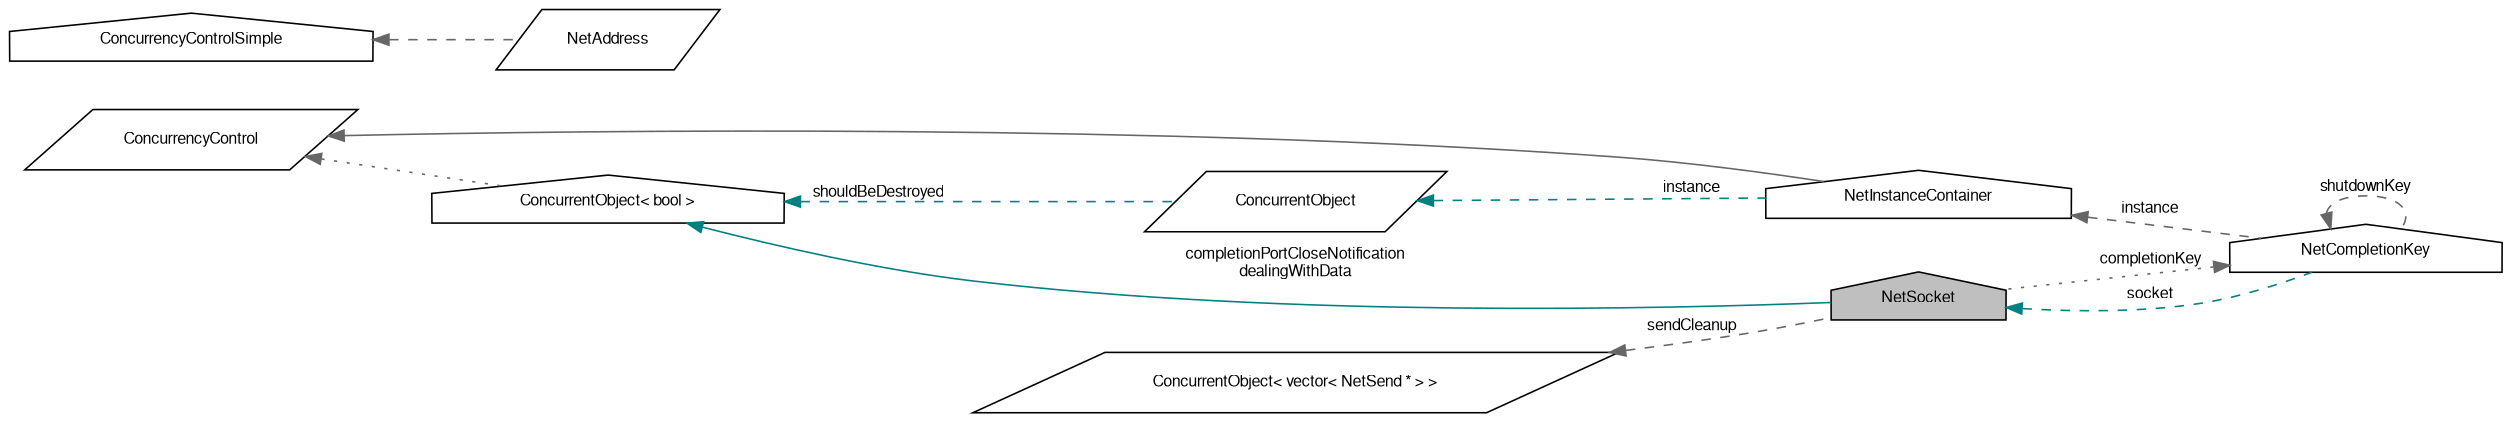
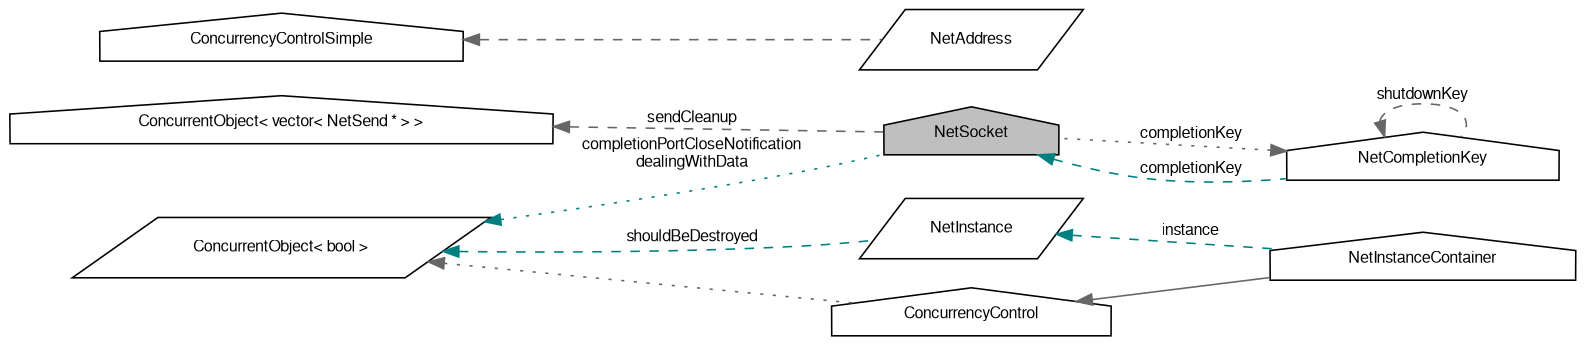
node "ConcurrencyControl": shape parallelogram -> house
edge "ConcurrentObject< bool >" -> "ConcurrencyControl": reversed
node "ConcurrentObject< bool >": shape house -> parallelogram
node "ConcurrentObject": label "ConcurrentObject" -> "NetInstance"
edge "NetCompletionKey" -> "NetInstanceContainer": removed, label "instance"
edge "NetCompletionKey" -> "NetSocket": label "socket" -> "completionKey"
edge "NetSocket" -> "ConcurrentObject< bool >": style solid -> dotted
node "ConcurrentObject< vector< NetSend * > >": shape parallelogram -> house
